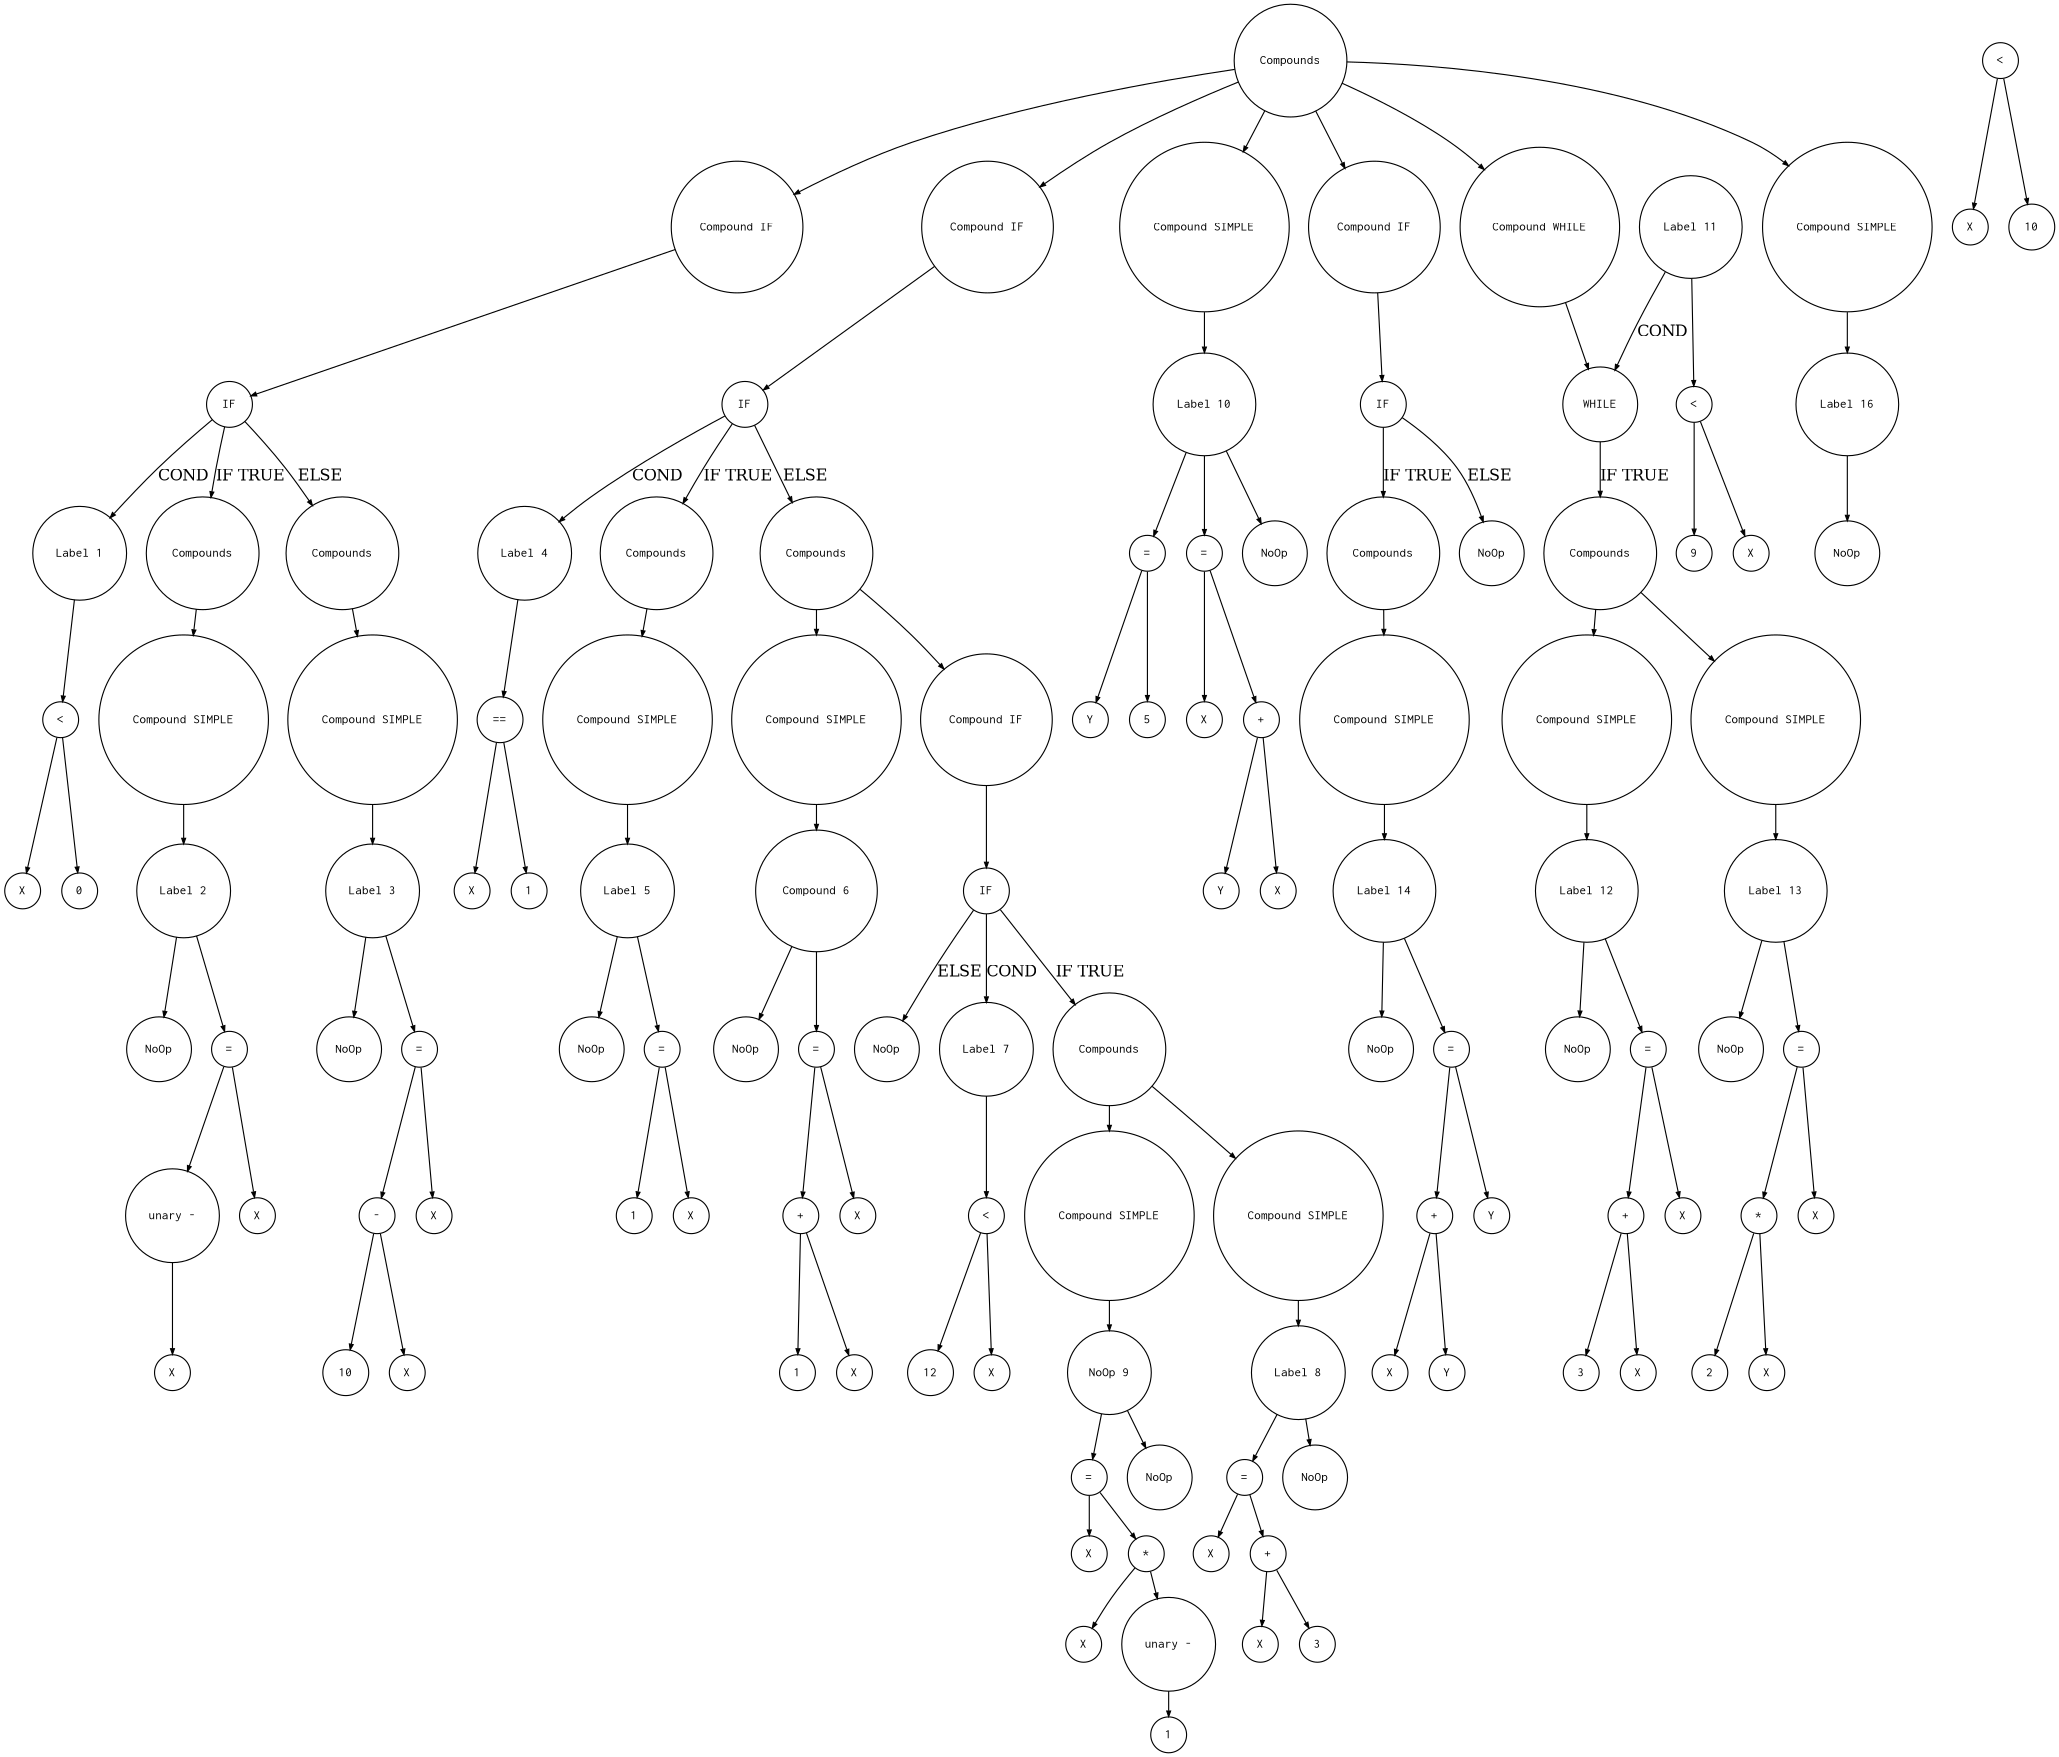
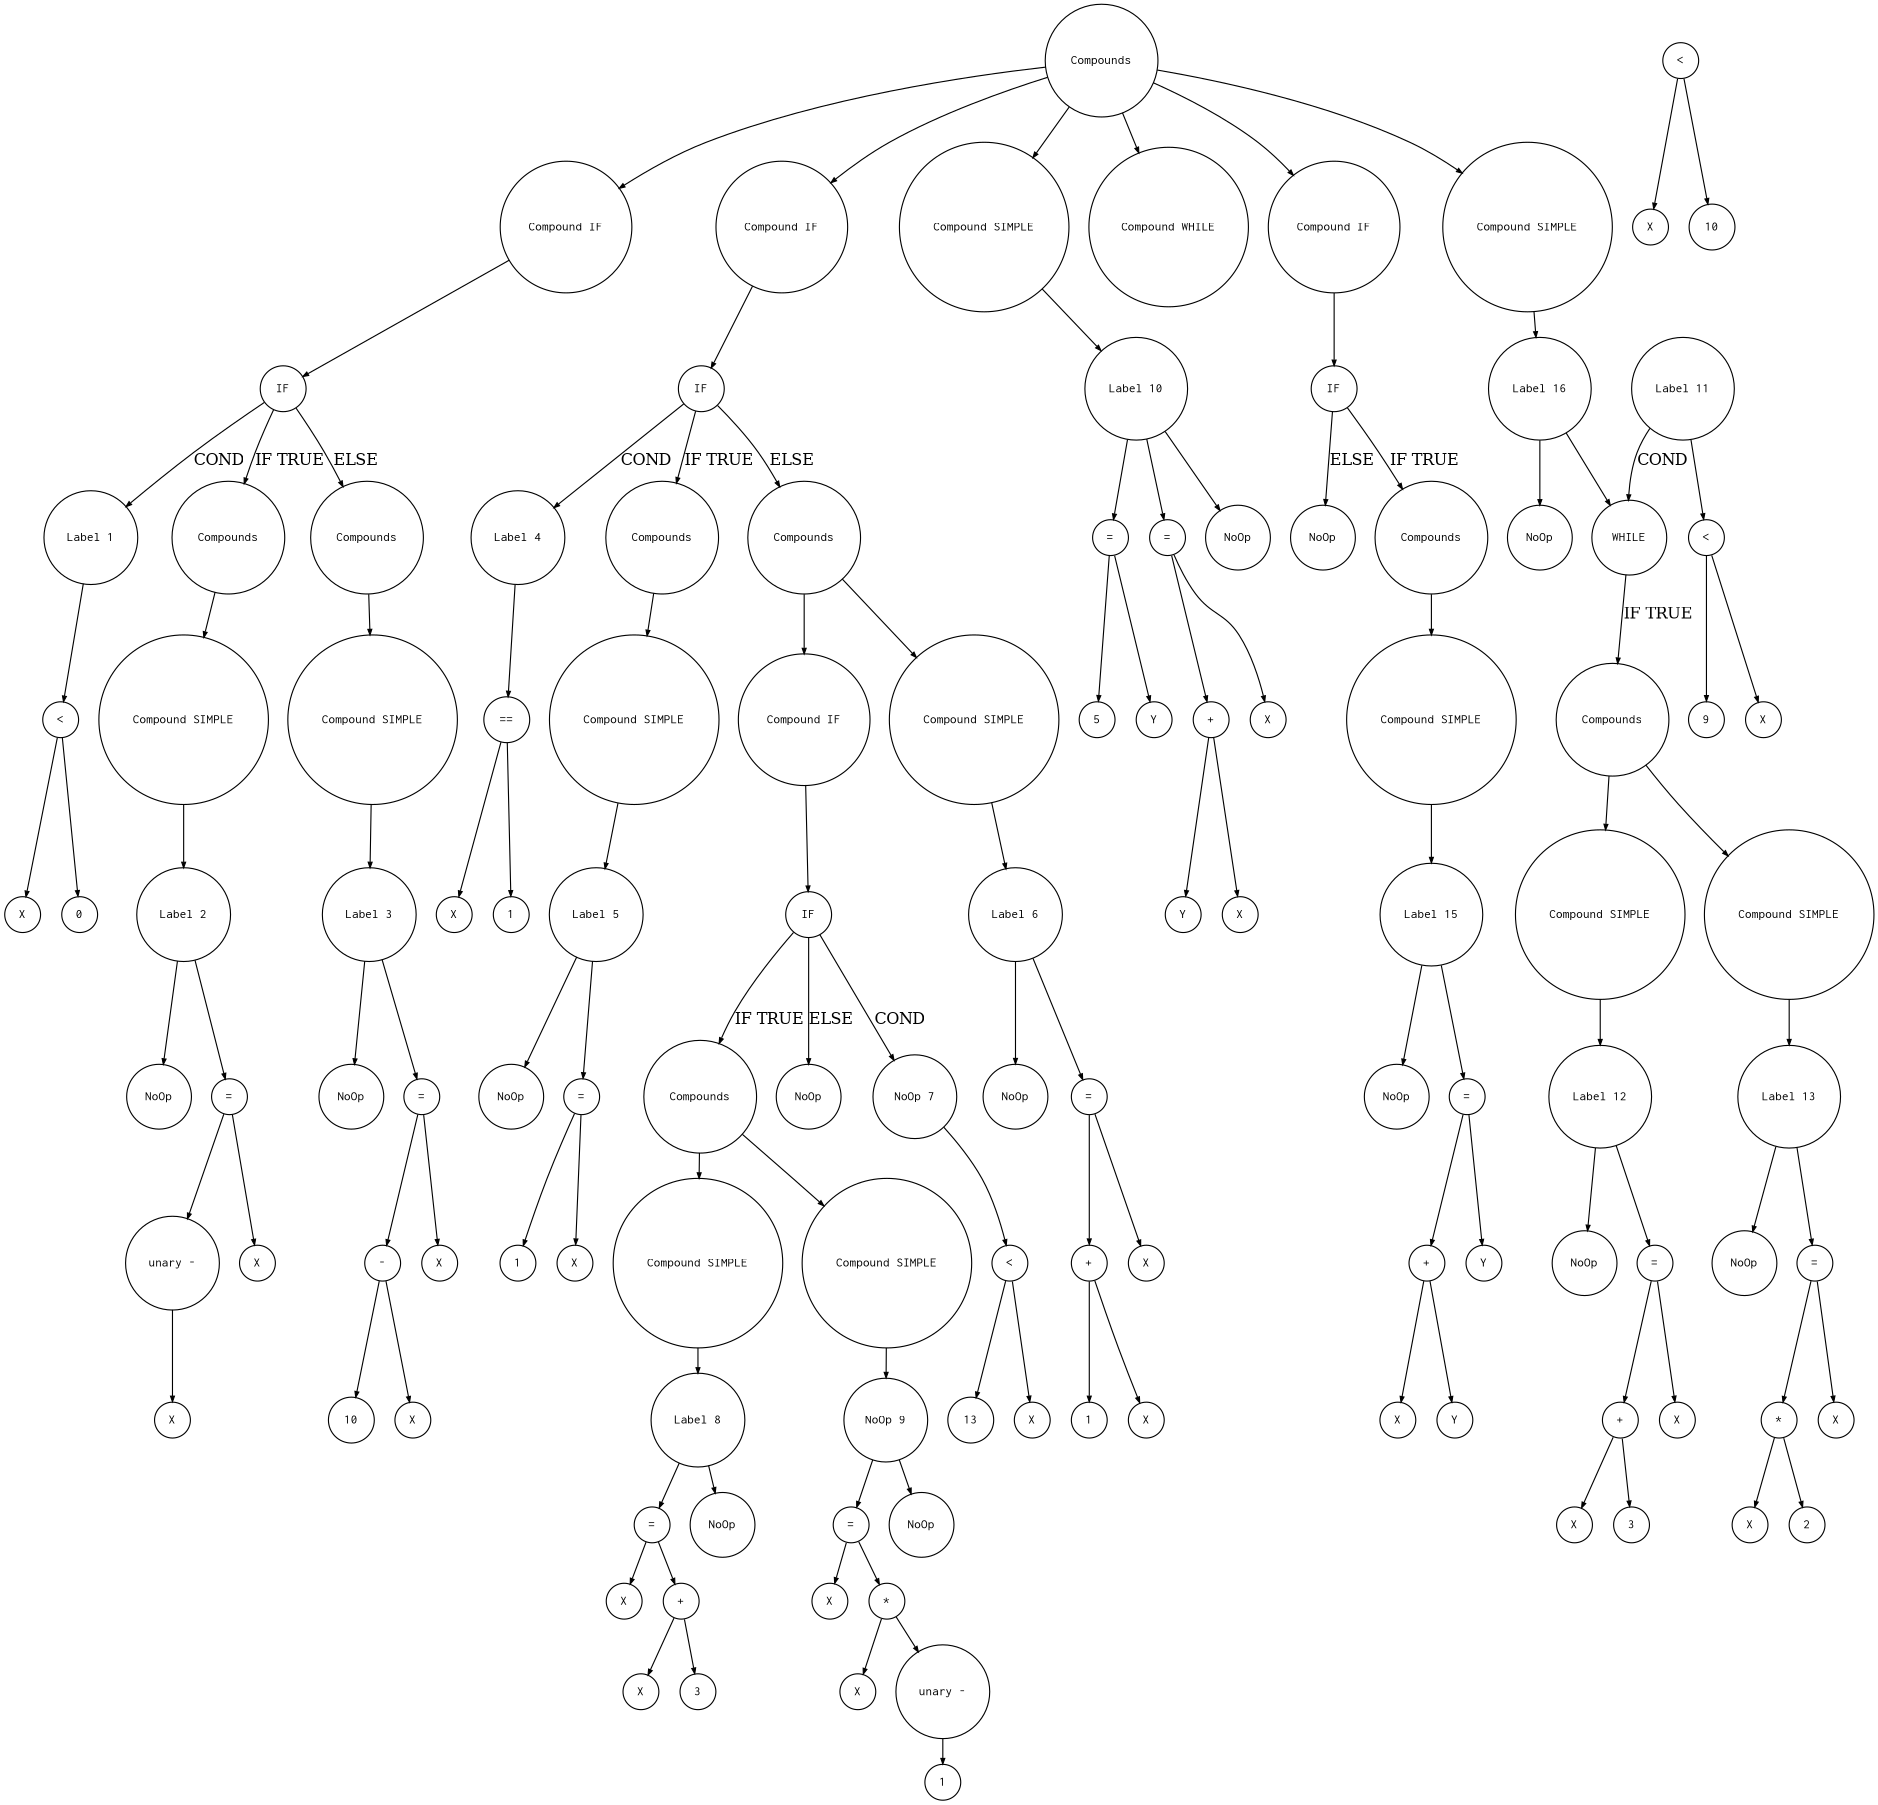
edge "Compound WHILE" -> "WHILE": now "Label 16" -> "WHILE"
node "Compound 6": label "Compound 6" -> "Label 6"
node "Label 14": label "Label 14" -> "Label 15"
node "Label 7": label "Label 7" -> "NoOp 7"
node "12": label "12" -> "13"
